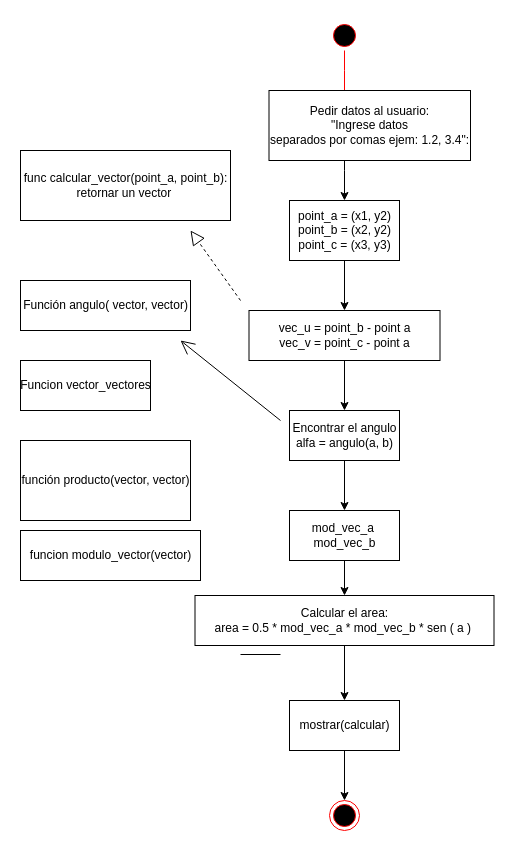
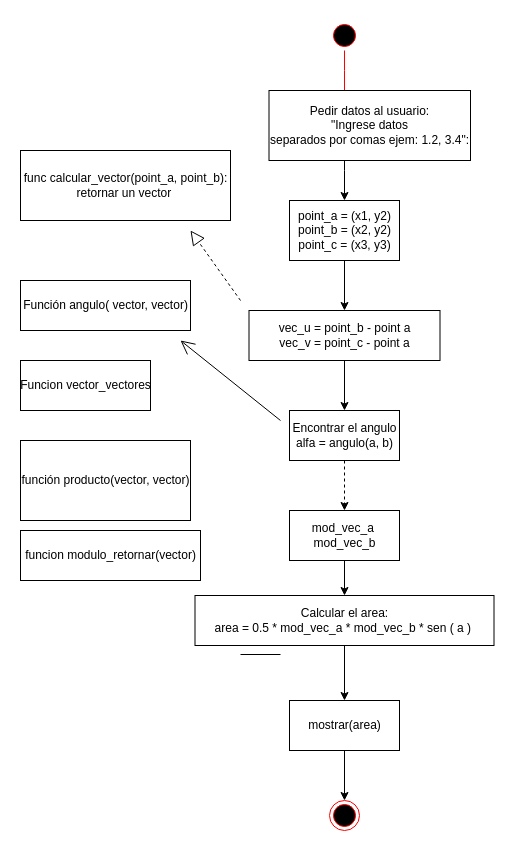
edge "Encontrar el angulo alfa = angulo(a, b)" -> "mod_vec_a mod_vec_b": style solid -> dashed
node "funcion modulo_vector(vector)": label "funcion modulo_vector(vector)" -> "funcion modulo_retornar(vector)"
node "mostrar(calcular)": label "mostrar(calcular)" -> "mostrar(area)"
